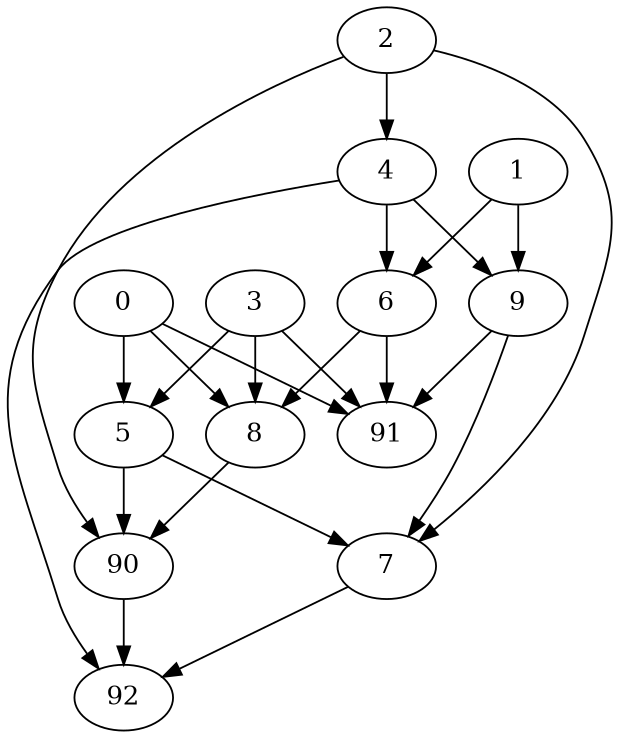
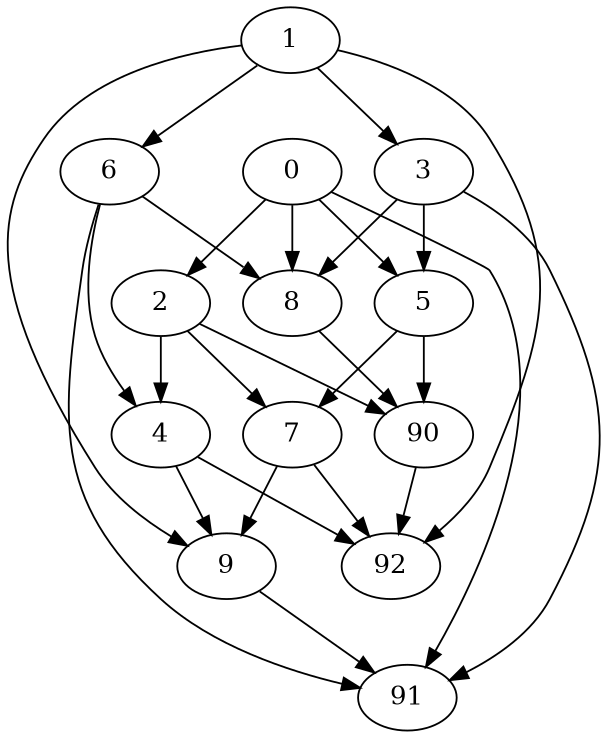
edge "1" -> "3": added
edge "1" -> "92": added
edge "4" -> "6": reversed
edge "0" -> "2": added
edge "9" -> "7": reversed
